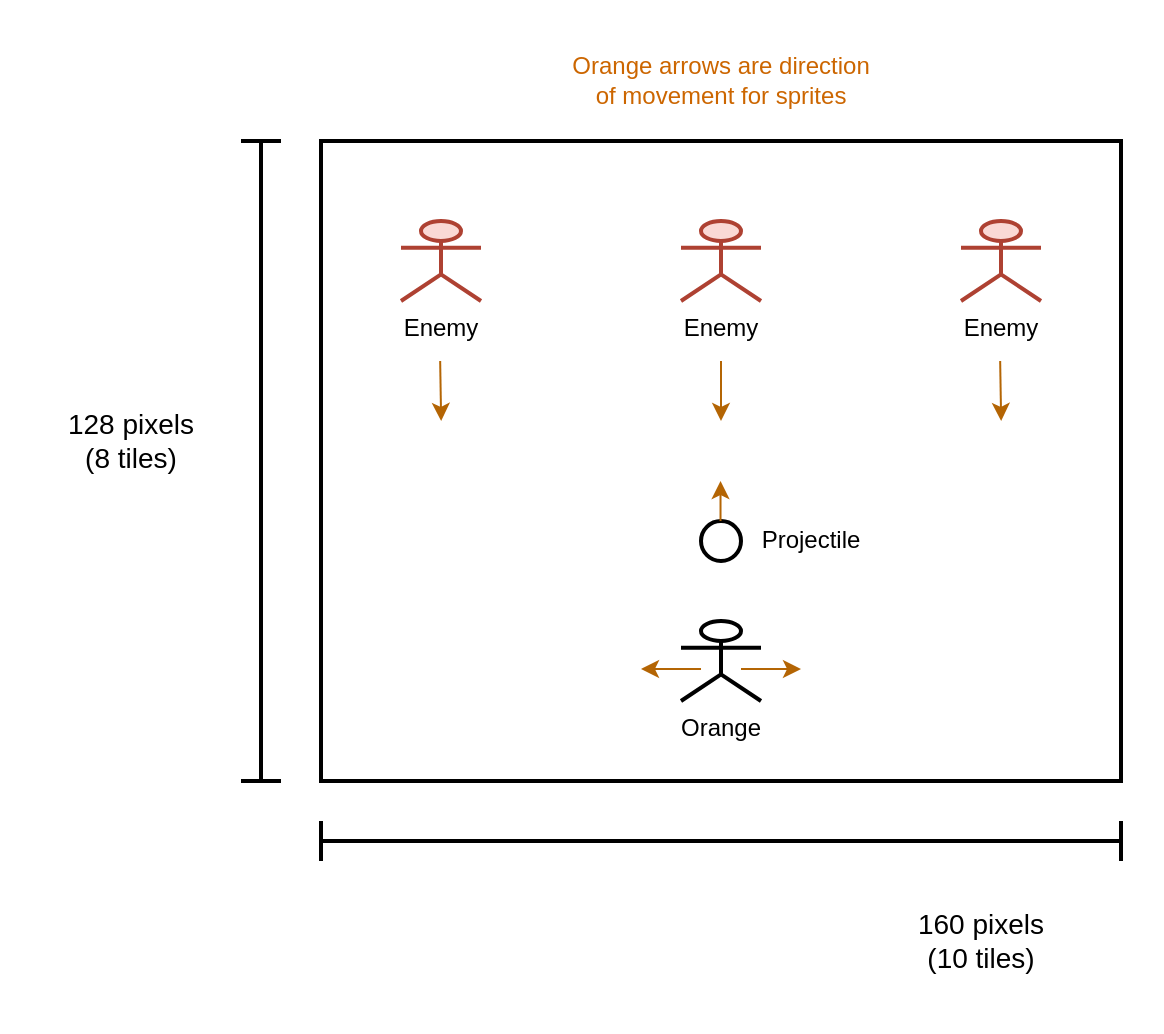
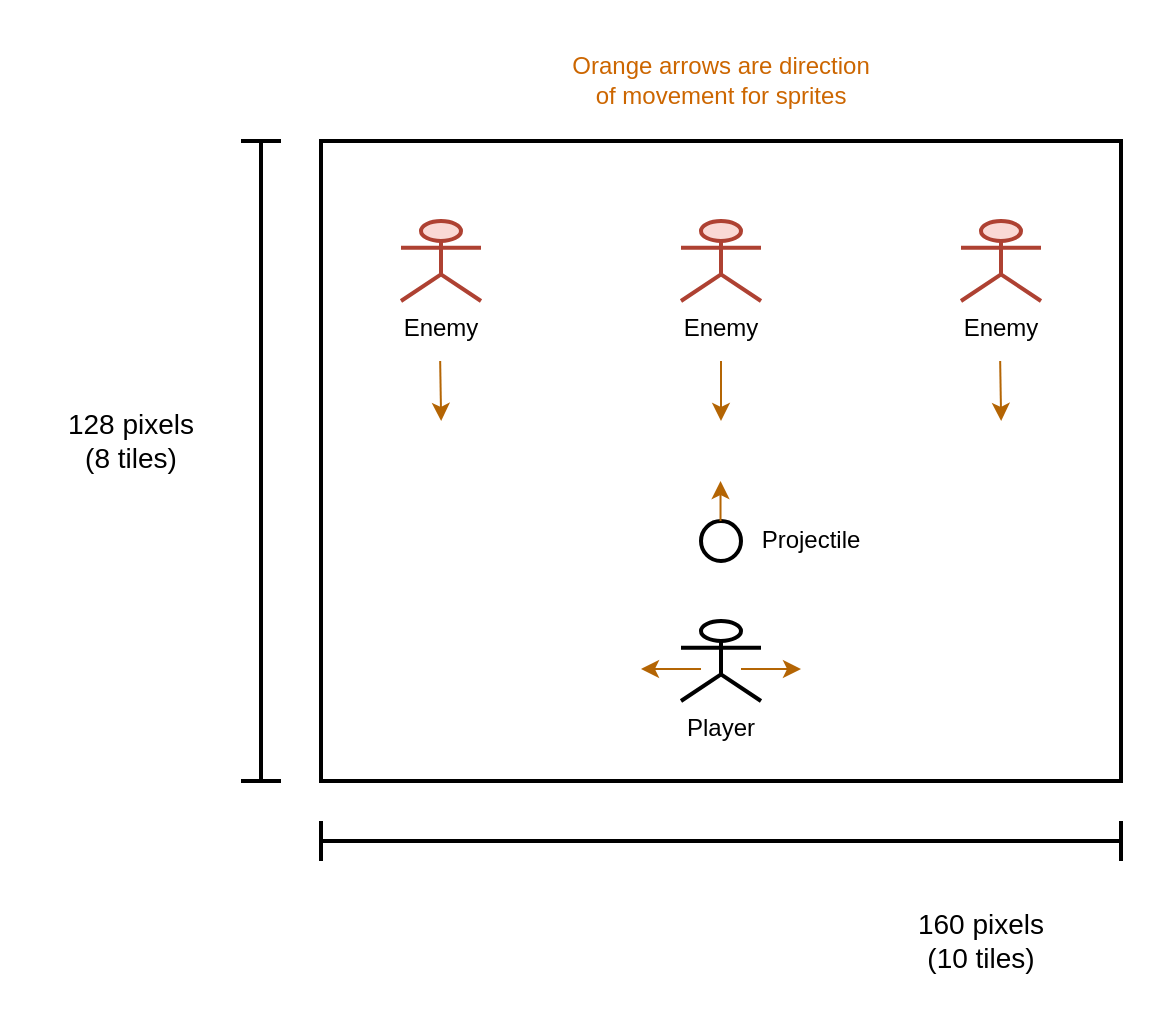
node "Orange": label "Orange" -> "Player"
